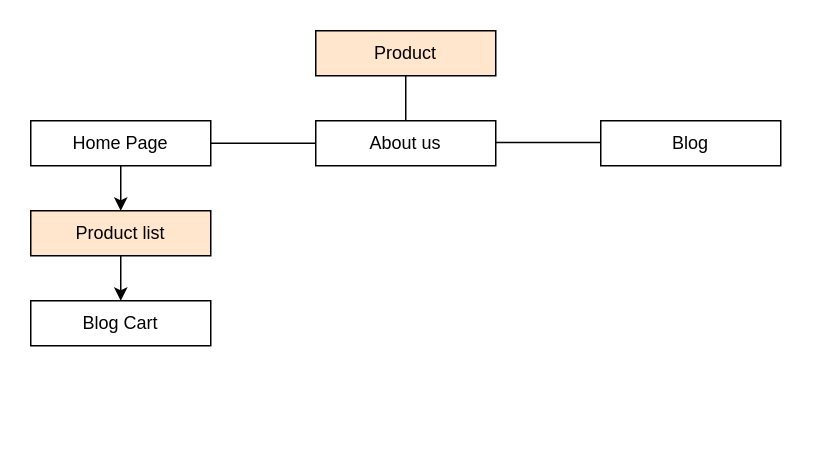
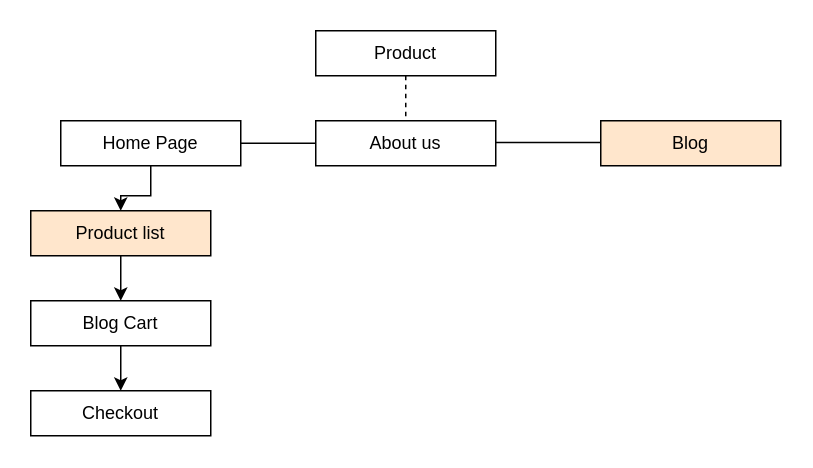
node "Product": fillcolor #ffe6cc -> #ffffff
edge "Product" -- "About us": style solid -> dashed
node "Home Page": moved (121, 143) -> (151, 143)
node "Blog": fillcolor #ffffff -> #ffe6cc
edge "Blog Cart" -> "Checkout": added
node "Checkout": added
